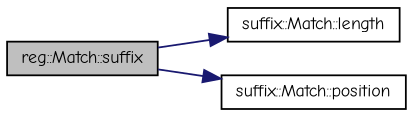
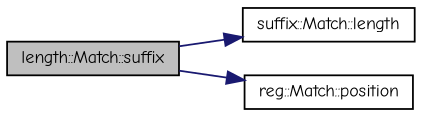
node "reg::Match::suffix": label "reg::Match::suffix" -> "length::Match::suffix"
node "suffix::Match::position": label "suffix::Match::position" -> "reg::Match::position"
